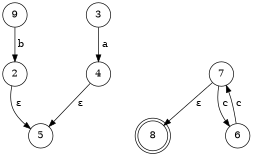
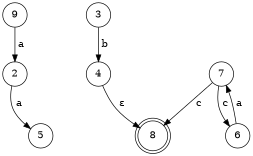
edge "9" -> "2": label " b" -> " a"
edge "3" -> "4": label " a" -> " b"
edge "4" -> "5": now "4" -> "8"
edge "2" -> "5": label " ε" -> " a"
edge "7" -> "8": label " ε" -> " c"
edge "6" -> "7": label " c" -> " a"
